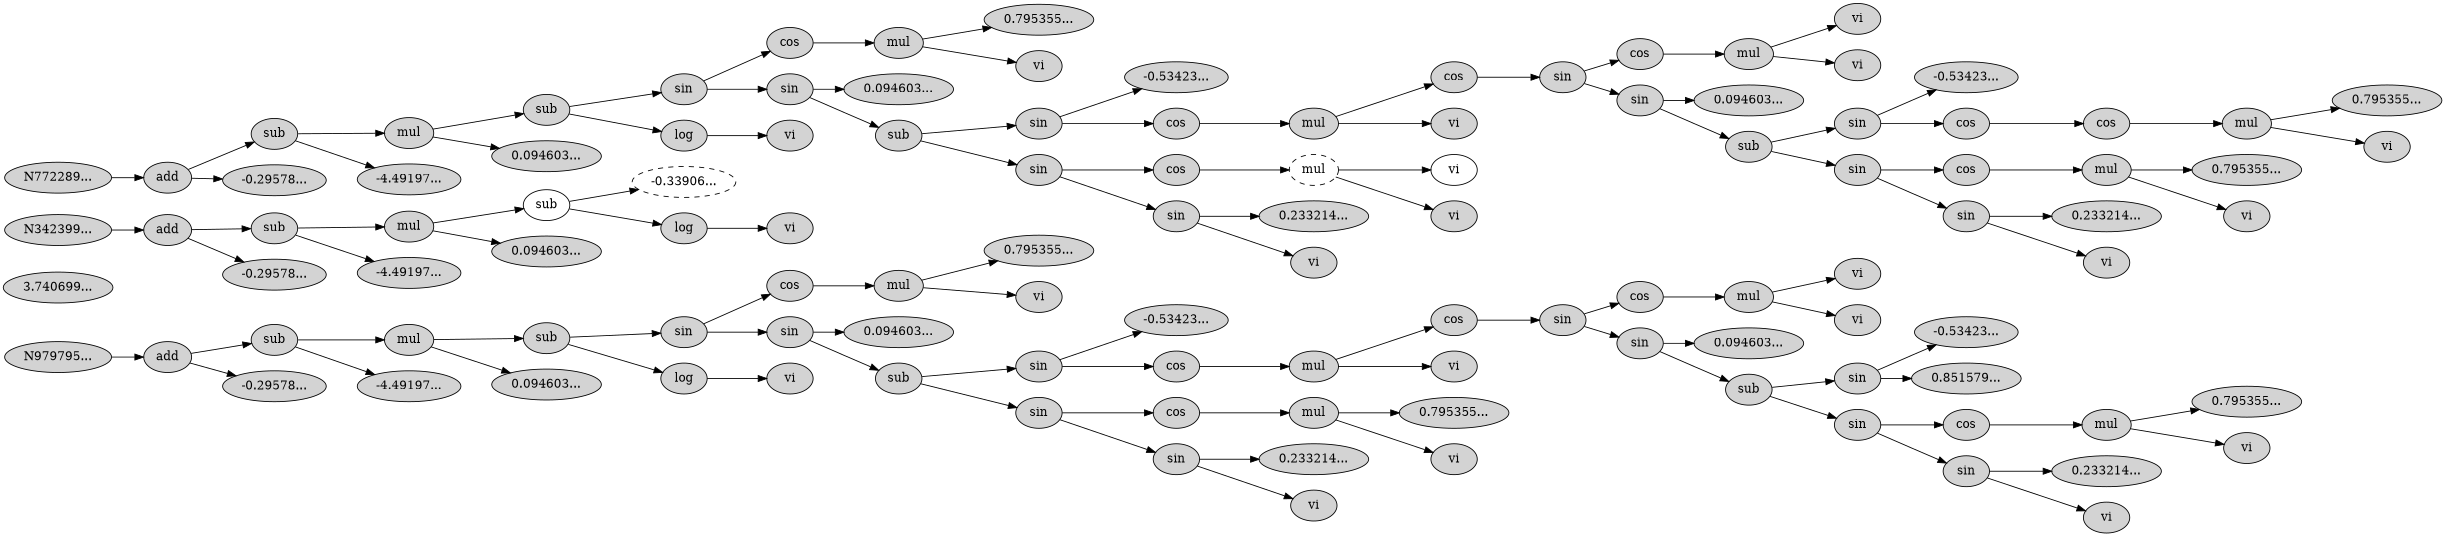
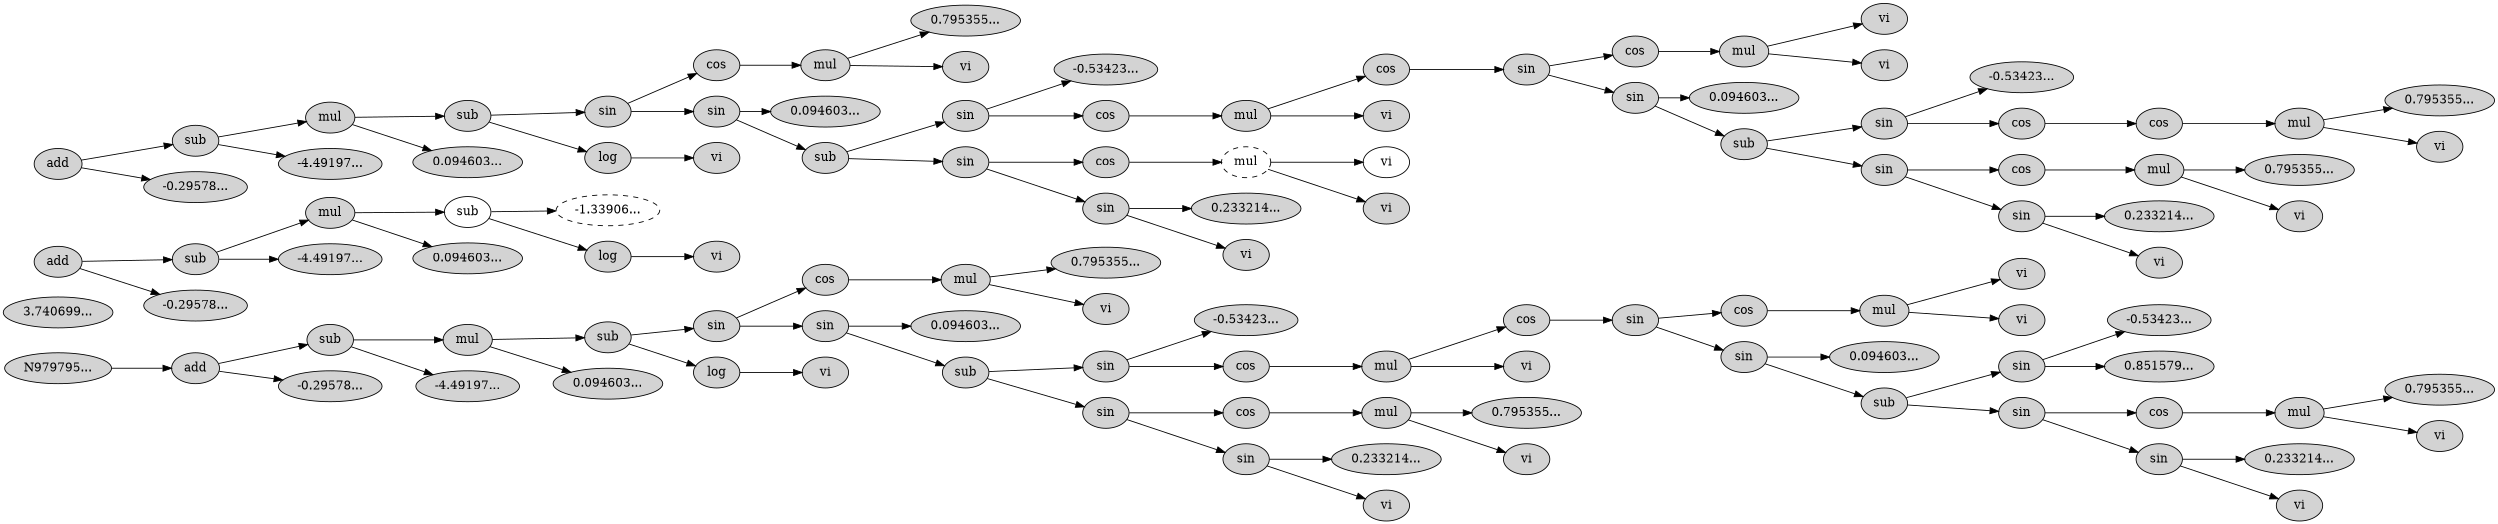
node "N772289...": removed
node "-0.33906...": label "-0.33906..." -> "-1.33906..."
node "N342399...": removed
